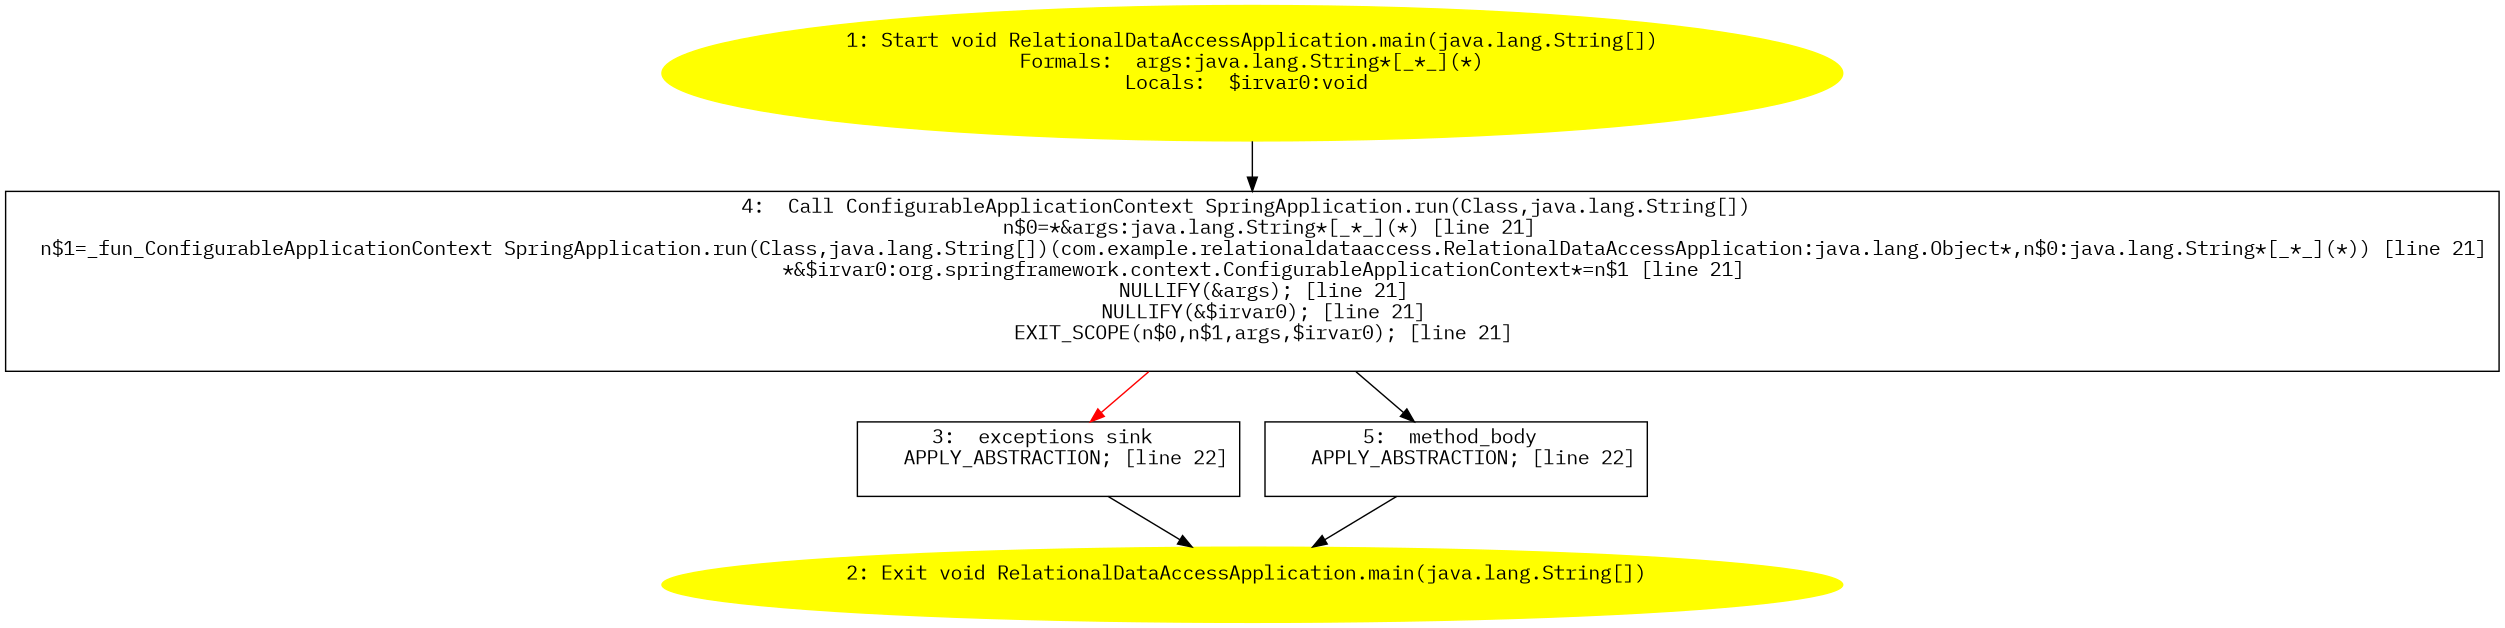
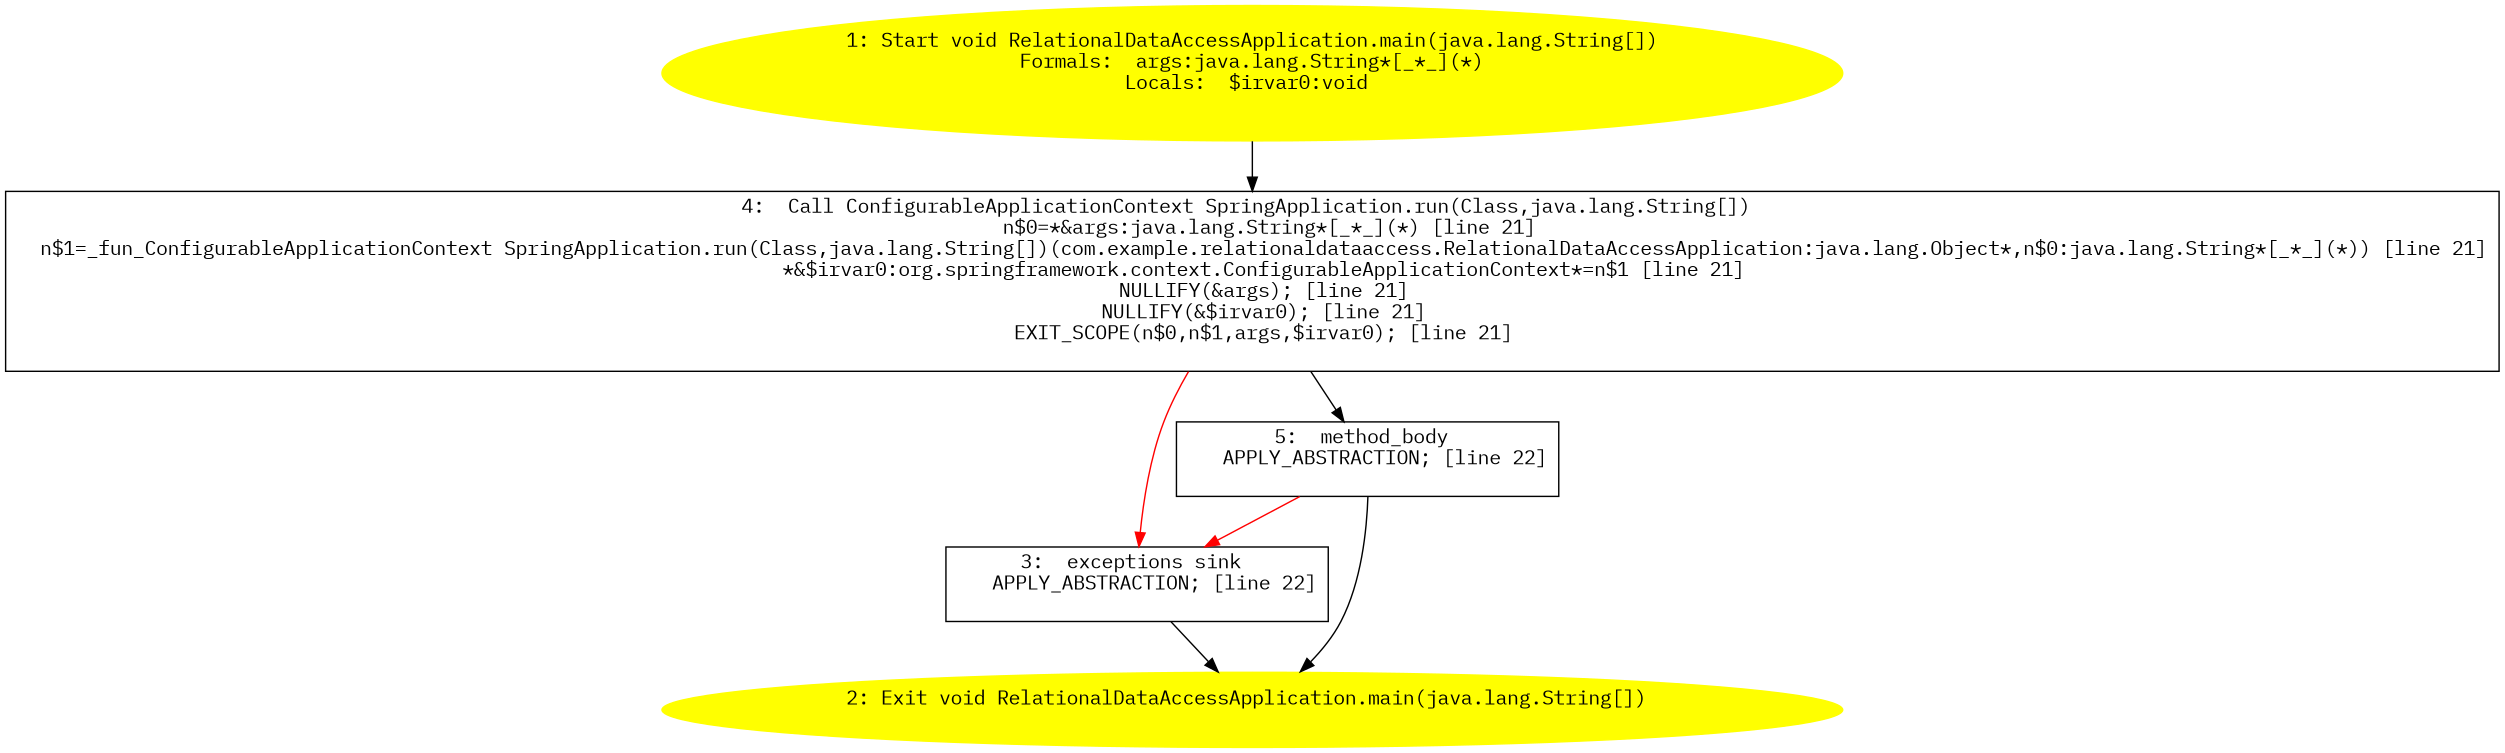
edge "5:  method_body APPLY_ABSTRACTION; [line 22]" -> "3:  exceptions sink APPLY_ABSTRACTION; [line 22]": added
